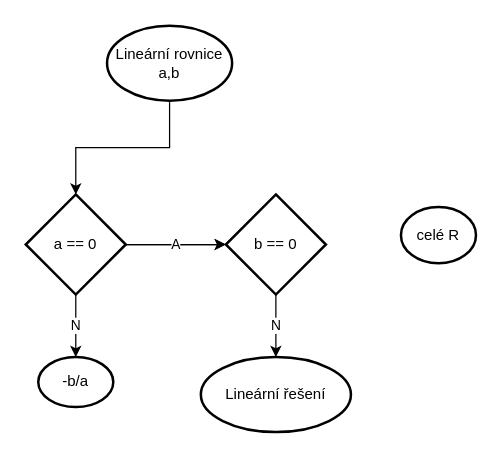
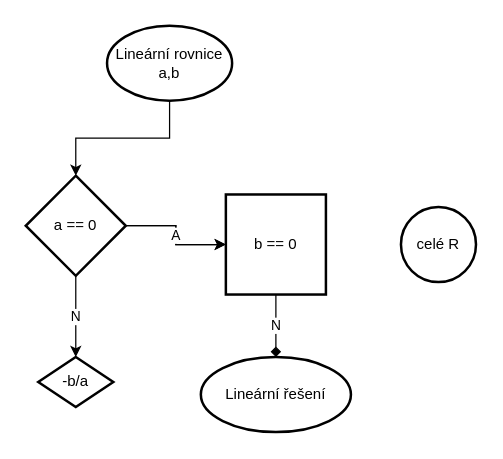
node "celé R": size 75x56 -> 75x75
node "a == 0": moved (76, 244) -> (76, 226)
node "b == 0": shape diamond -> rectangle
edge "b == 0" -> "Lineární řešení": arrowhead classic -> diamond
node "-b/a": shape ellipse -> diamond
